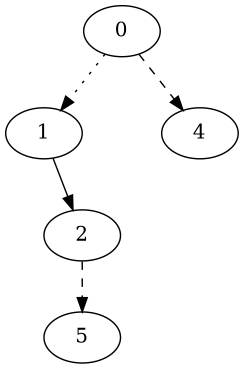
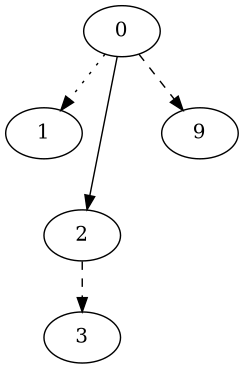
node "4": label "4" -> "9"
edge "1" -> "2": now "0" -> "2"
node "5": label "5" -> "3"
